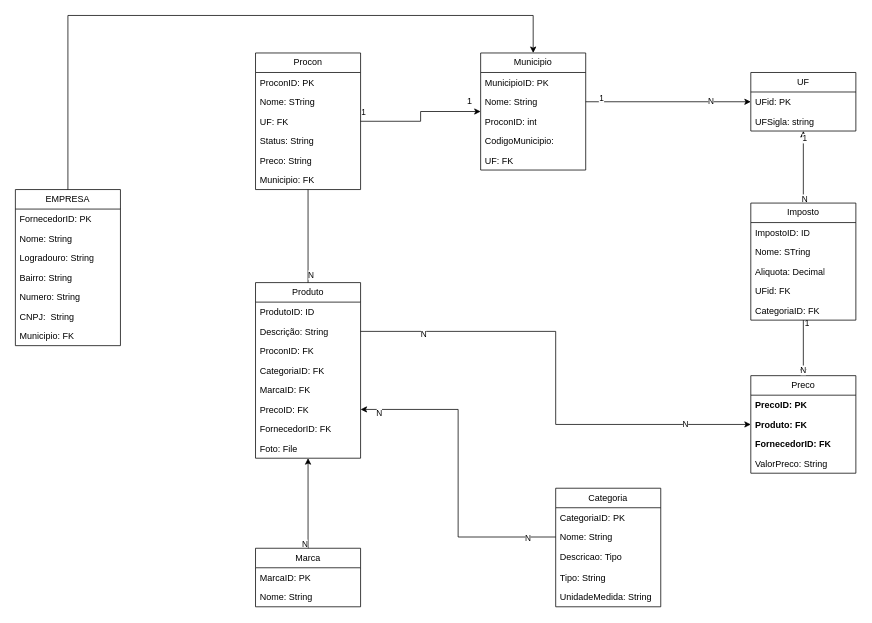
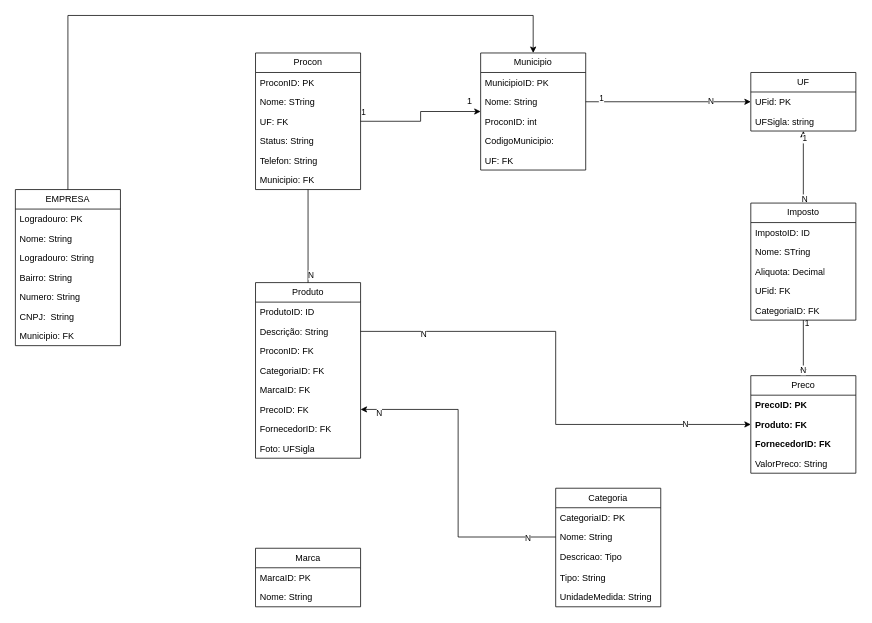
node "Preco: String": label "Preco: String" -> "Telefon: String"
node "FornecedorID: PK": label "FornecedorID: PK" -> "Logradouro: PK"
node "Foto: File": label "Foto: File" -> "Foto: UFSigla"
edge "Marca" -> "Produto": removed, label "N"
